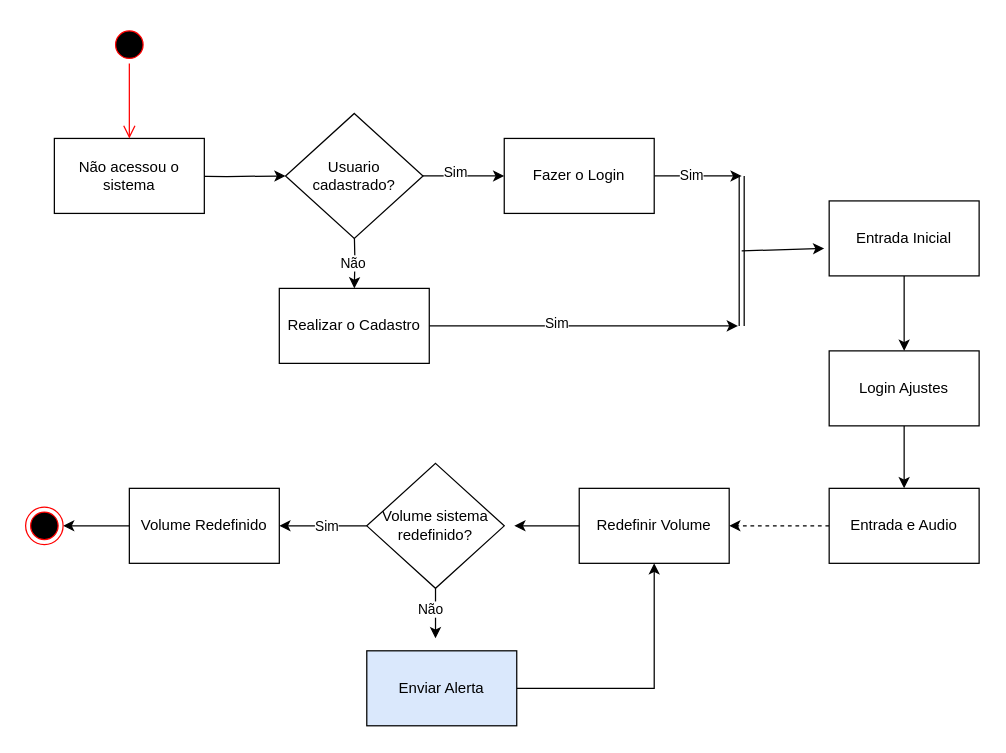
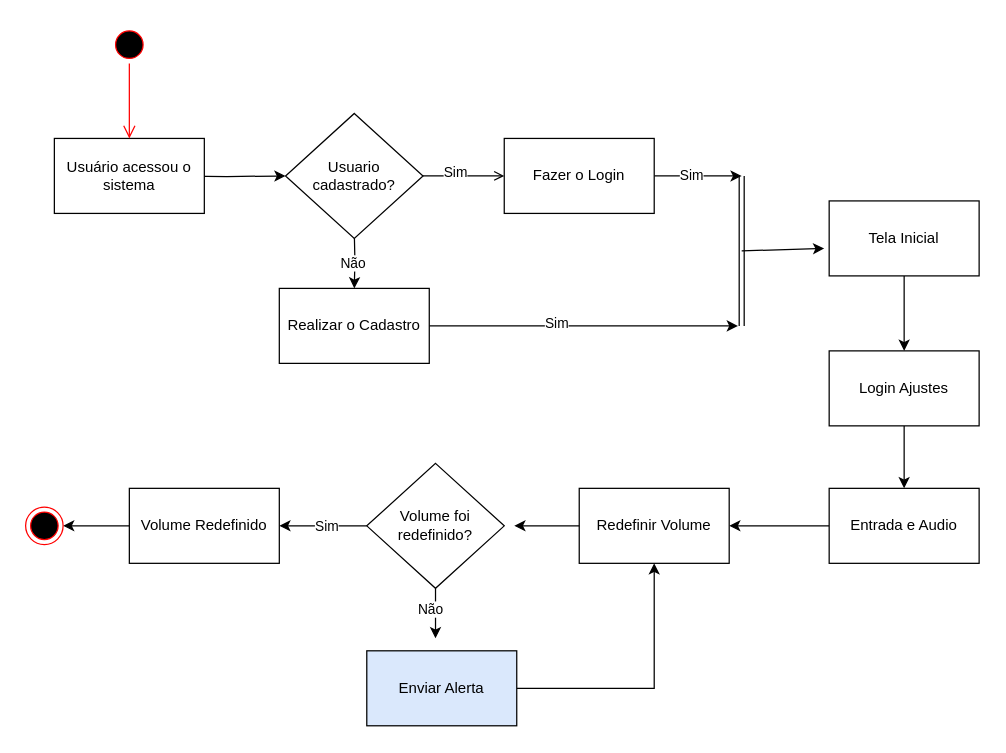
node "Não acessou o sistema": label "Não acessou o sistema" -> "Usuário acessou o sistema"
edge "Usuario cadastrado?" -> "Fazer o Login": arrowhead classic -> open
node "Entrada Inicial": label "Entrada Inicial" -> "Tela Inicial"
node "Volume sistema redefinido?": label "Volume sistema redefinido?" -> "Volume foi redefinido?"
edge "Entrada e Audio" -> "Redefinir Volume": style dashed -> solid
